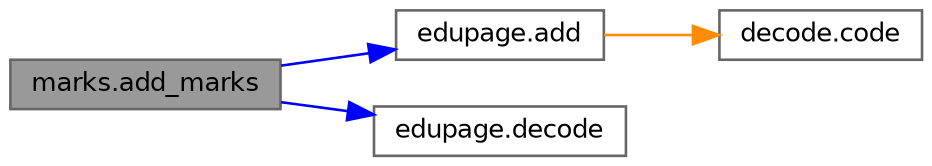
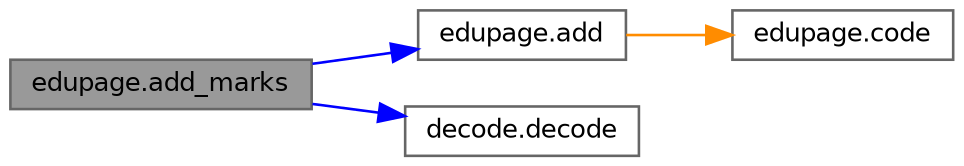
node "decode.code": label "decode.code" -> "edupage.code"
node "marks.add_marks": label "marks.add_marks" -> "edupage.add_marks"
node "edupage.decode": label "edupage.decode" -> "decode.decode"
